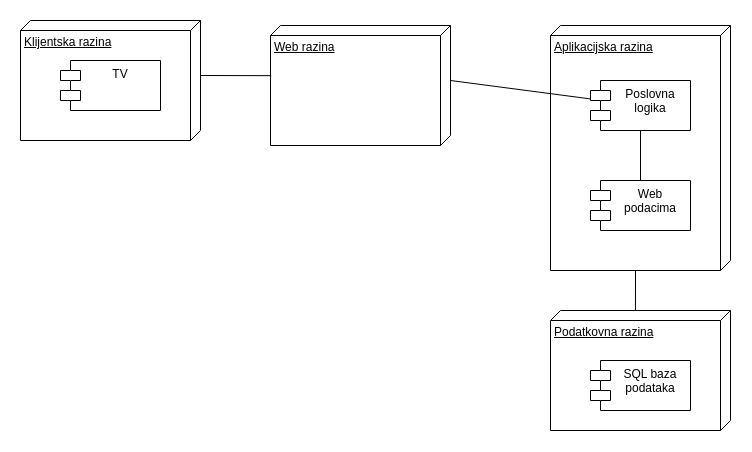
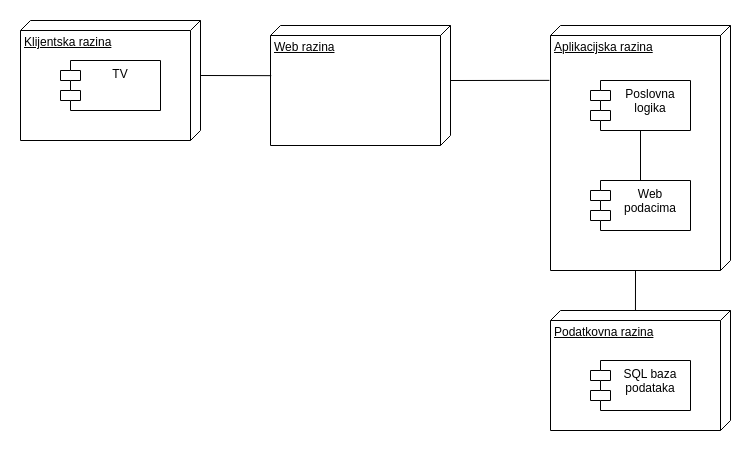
edge "Web razina" -- "Poslovna logika": now "Web razina" -- "Aplikacijska razina"
